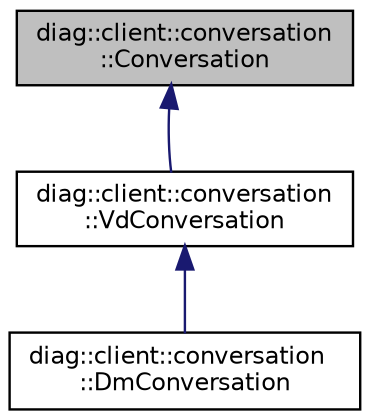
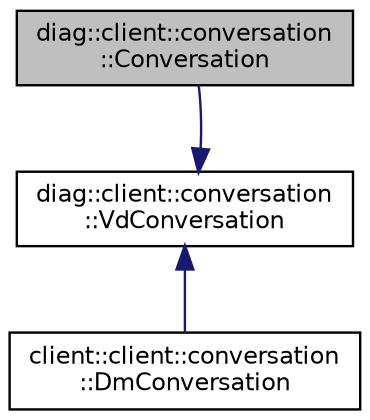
edge "diag::client::conversation ::VdConversation" -> "diag::client::conversation ::Conversation": reversed
node "diag::client::conversation ::DmConversation": label "diag::client::conversation ::DmConversation" -> "client::client::conversation ::DmConversation"
